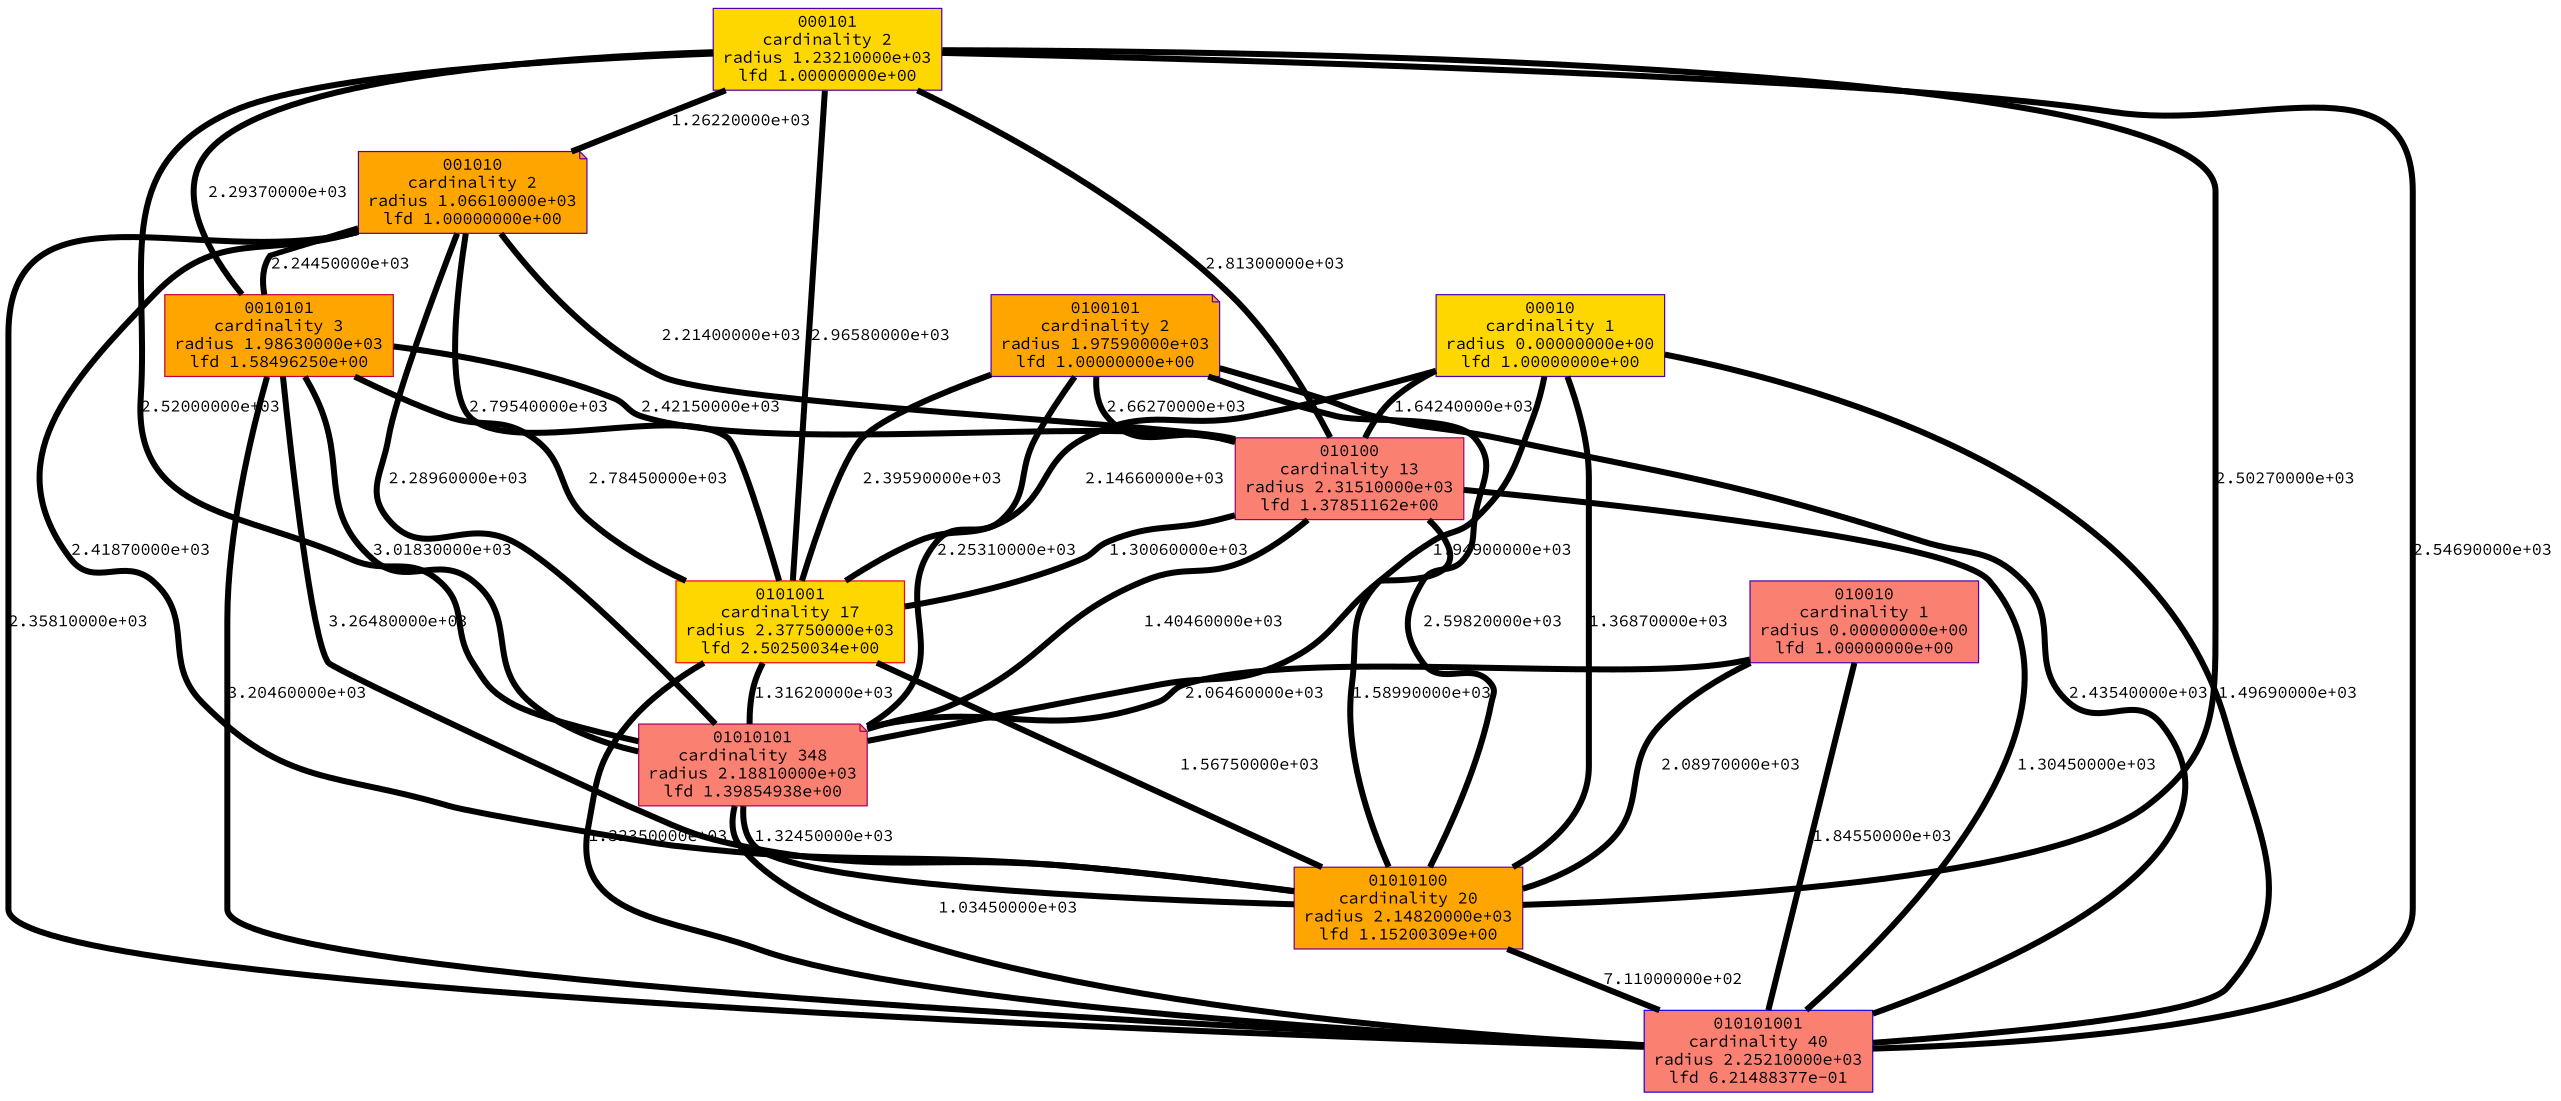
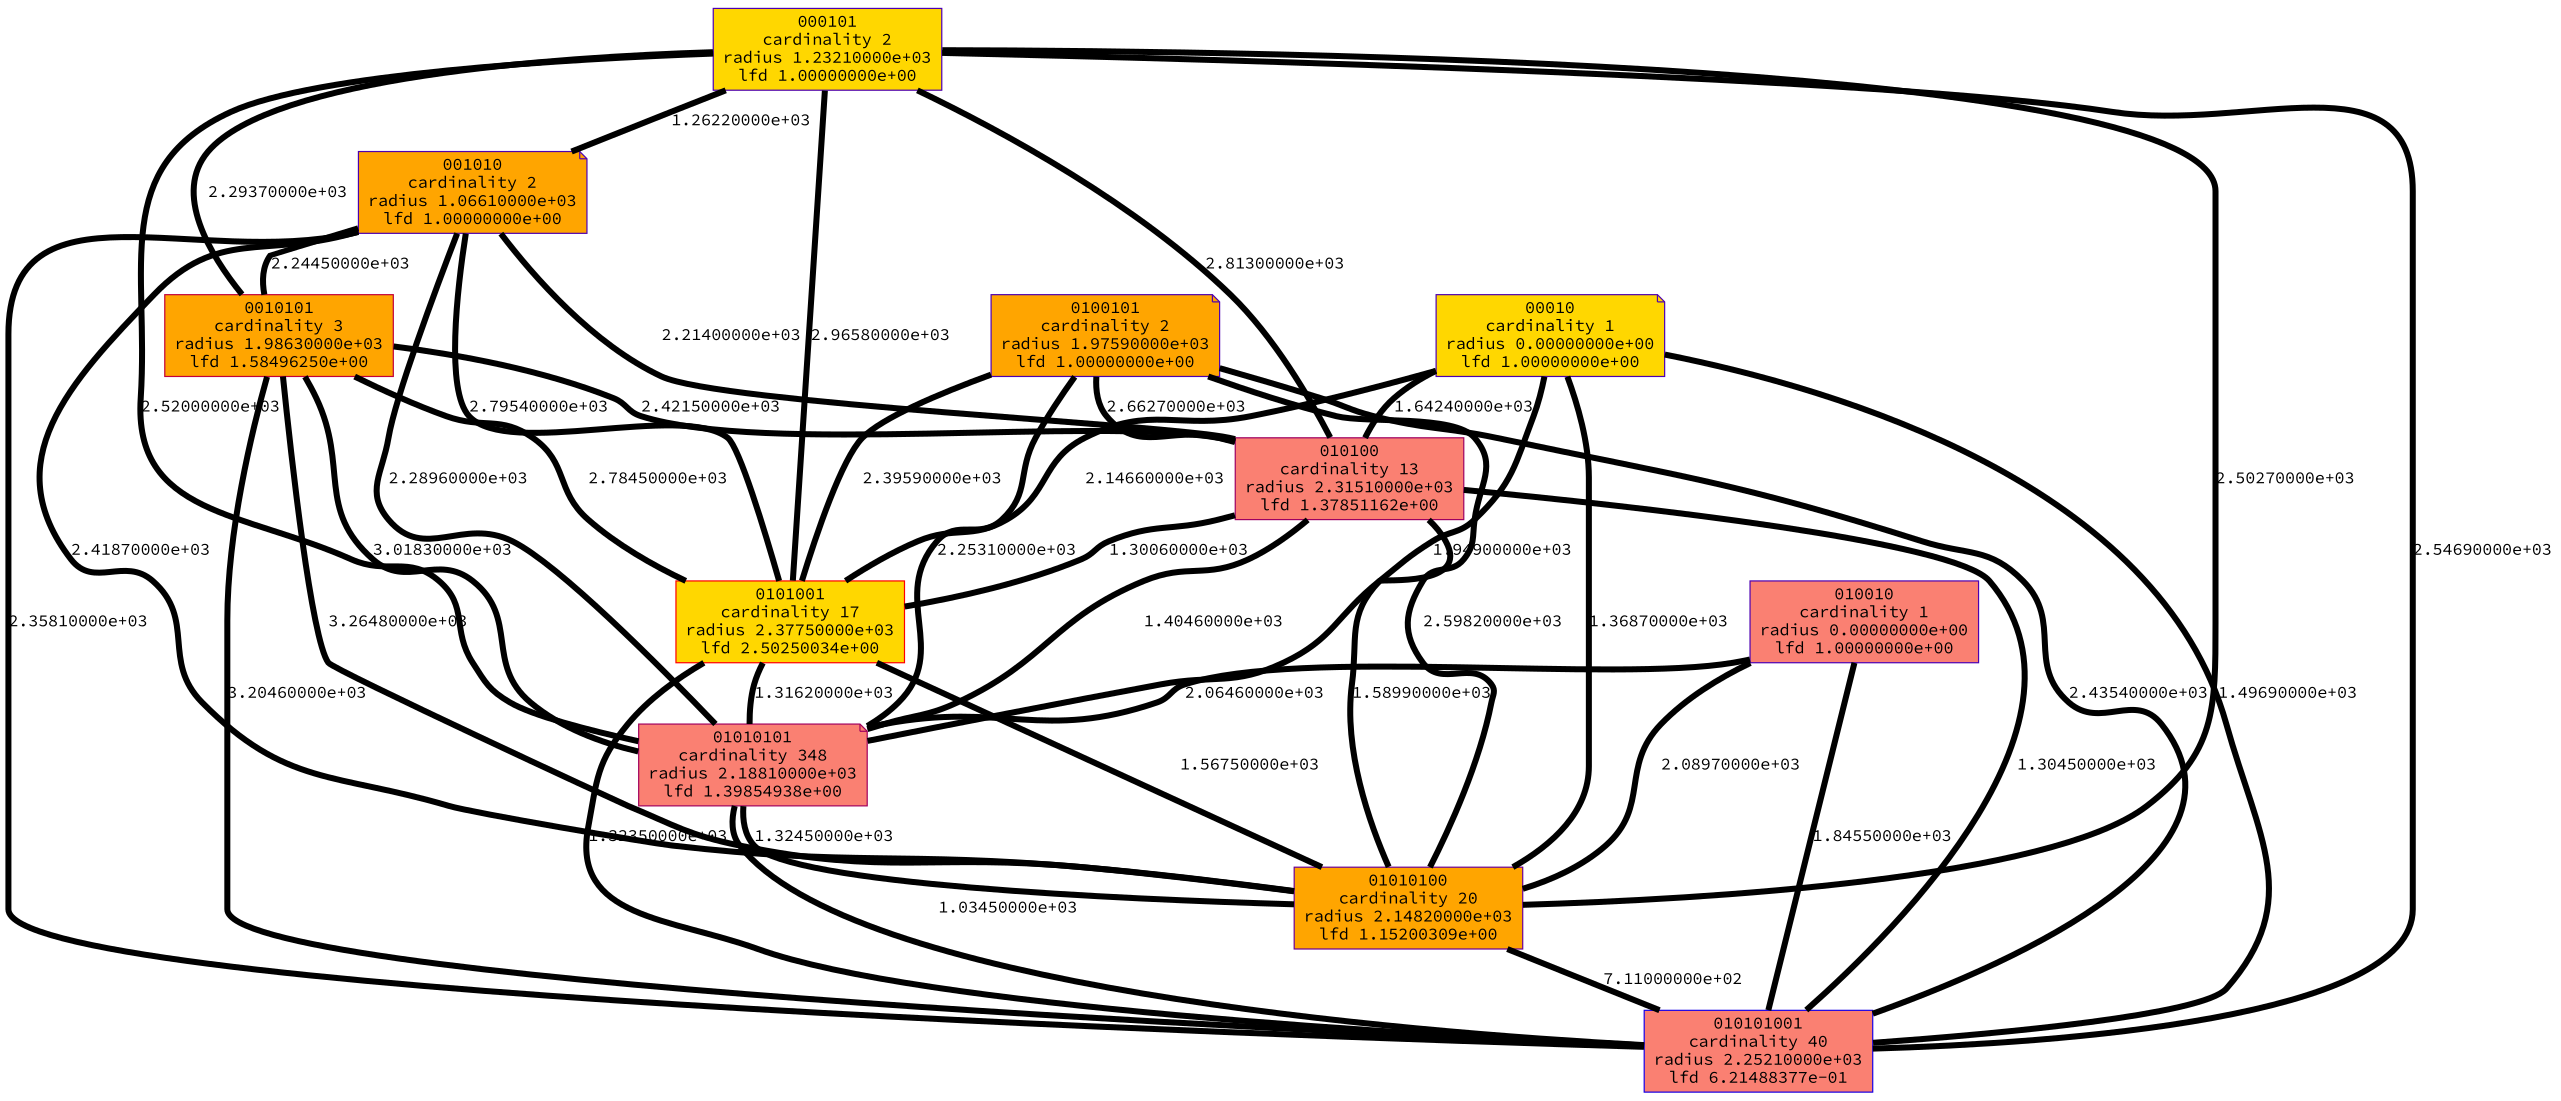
node "00010 cardinality 1 radius 0.00000000e+00 lfd 1.00000000e+00": shape box -> note
